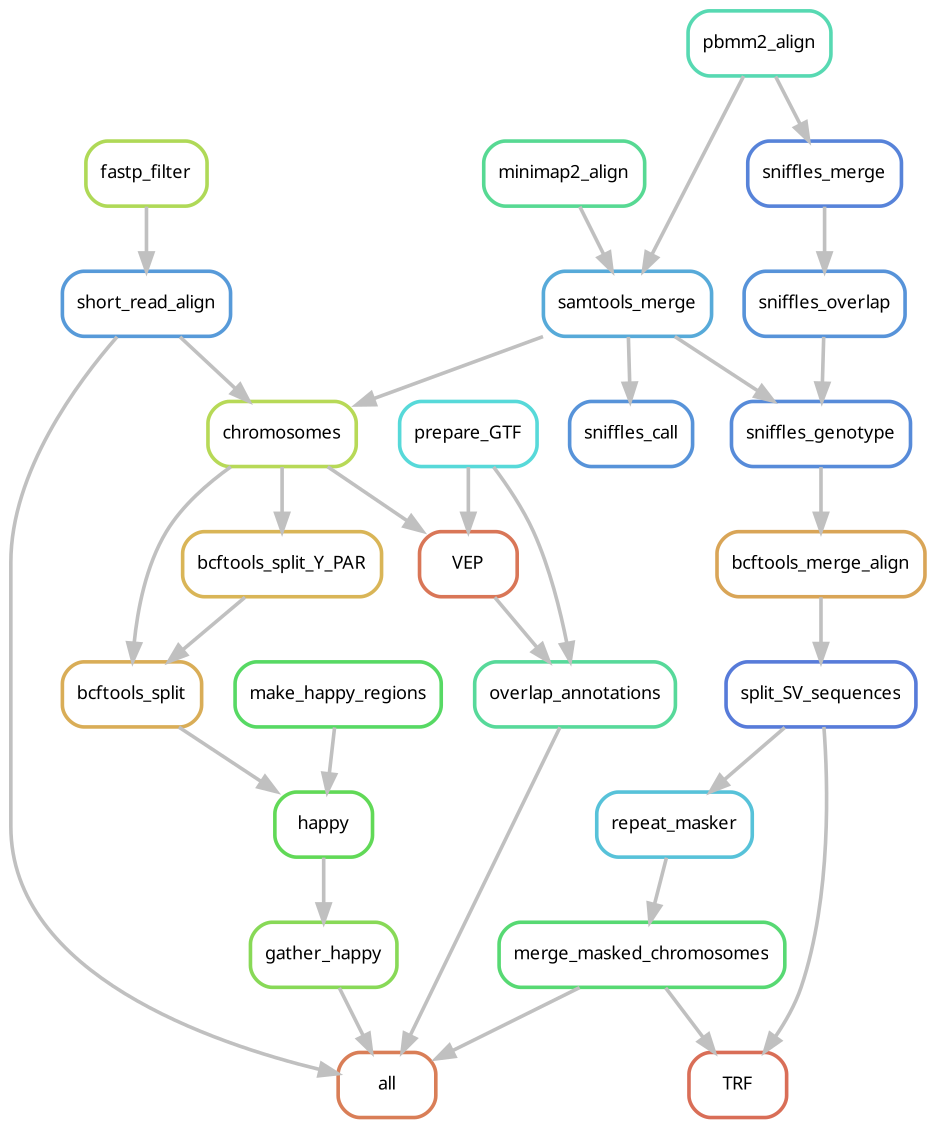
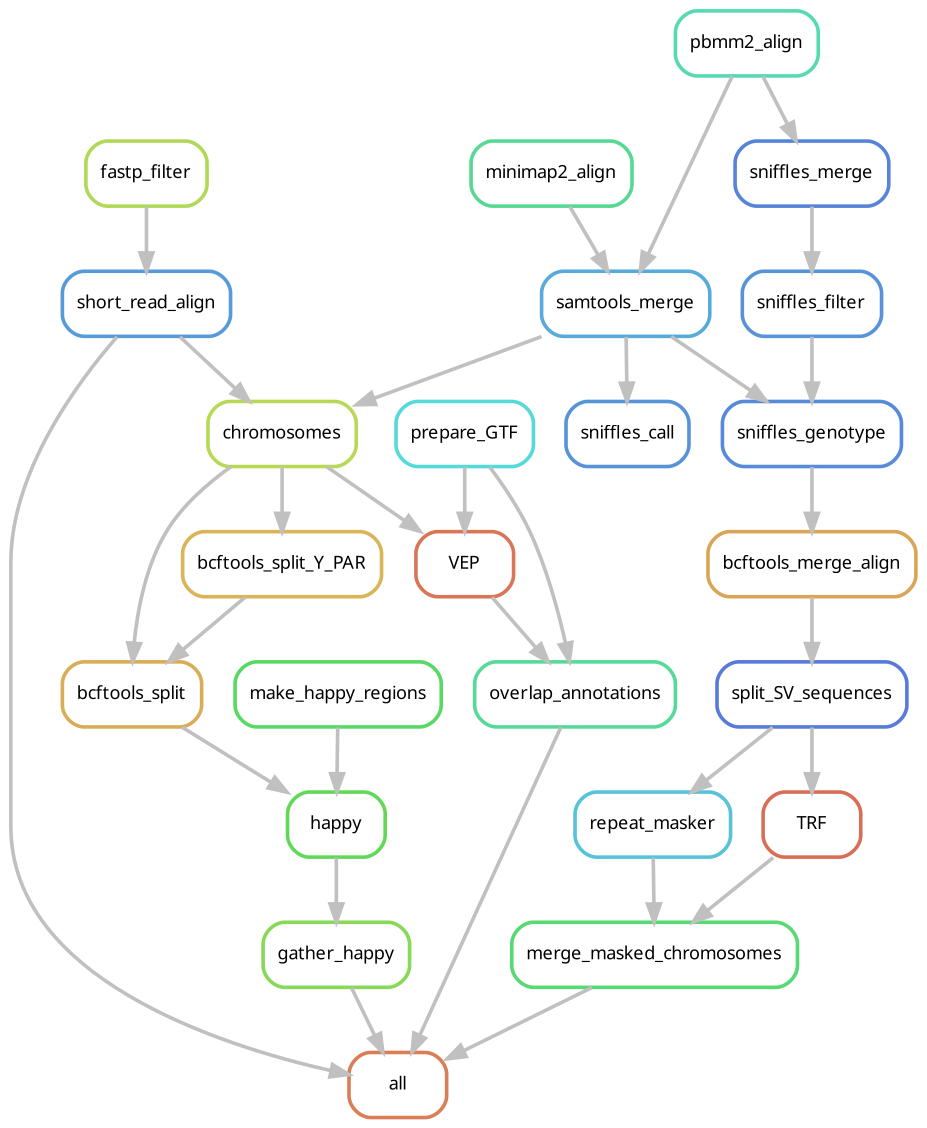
node "sniffles_overlap": label "sniffles_overlap" -> "sniffles_filter"
edge "merge_masked_chromosomes" -> "TRF": reversed
